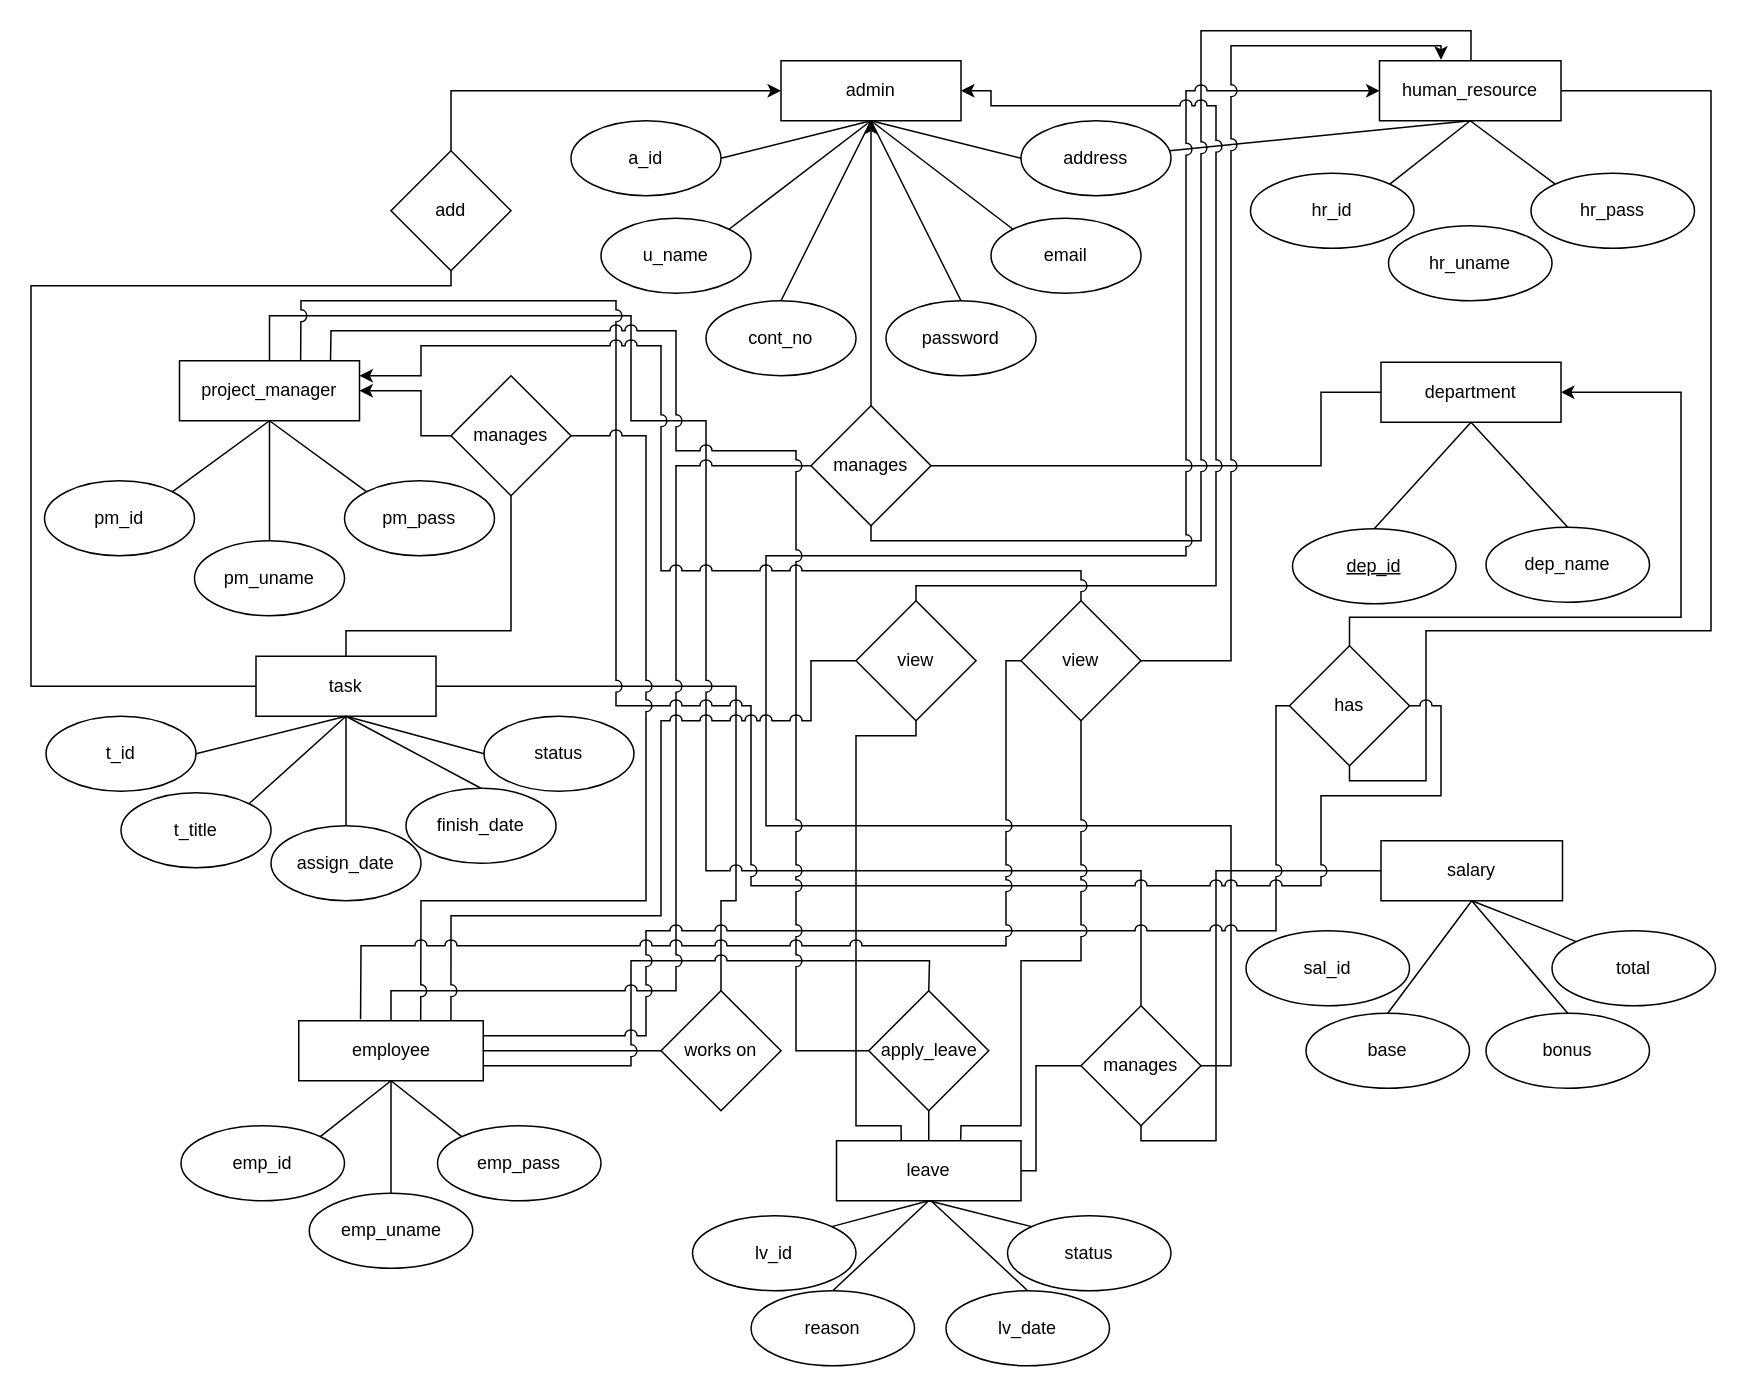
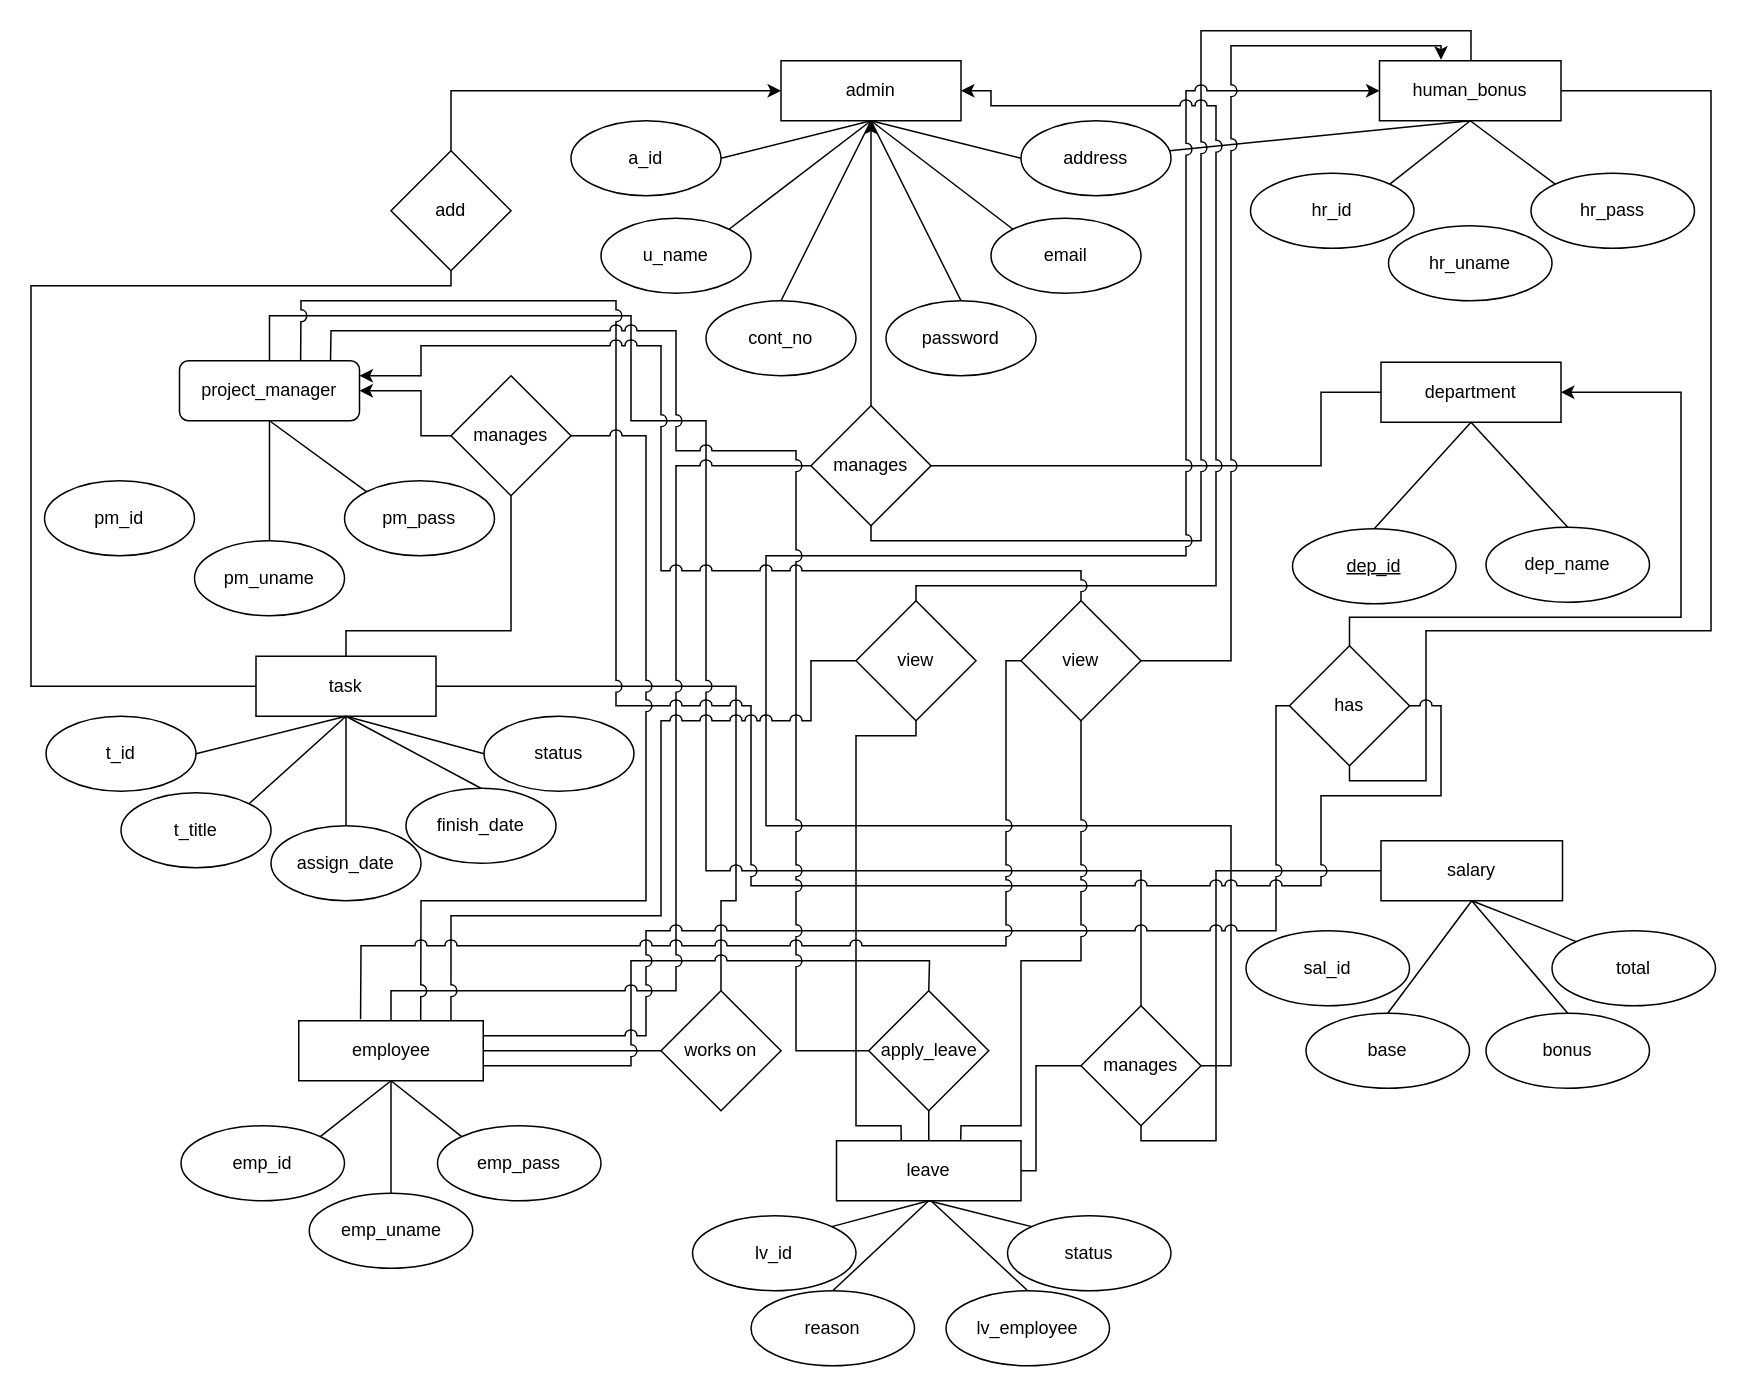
node "human_resource": label "human_resource" -> "human_bonus"
node "project_manager": shape rectangle -> rounded rectangle
edge "project_manager" -- "pm_id": removed
node "lv_date": label "lv_date" -> "lv_employee"
